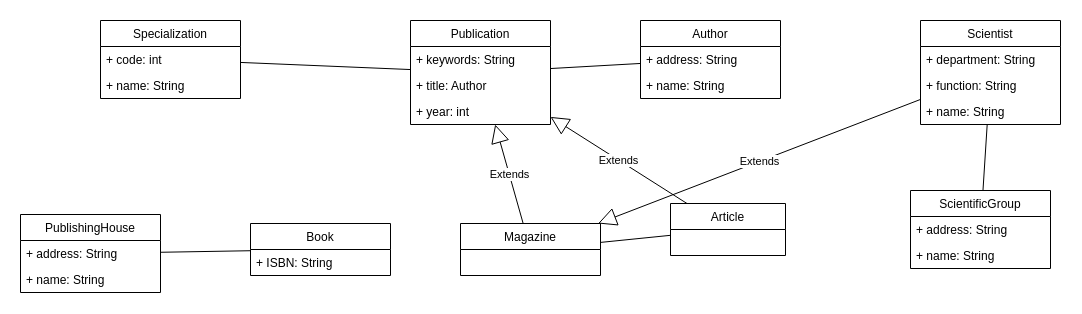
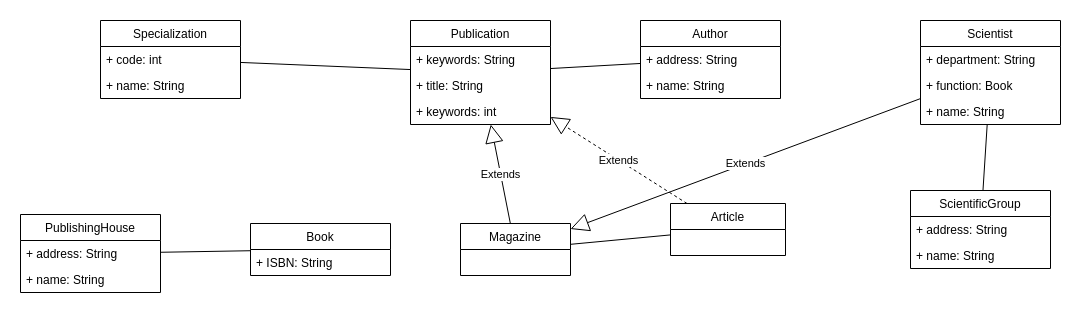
node "+ title: Author": label "+ title: Author" -> "+ title: String"
node "+ function: String": label "+ function: String" -> "+ function: Book"
node "+ year: int": label "+ year: int" -> "+ keywords: int"
edge "Article" -> "Publication": style solid -> dashed
node "Magazine": size 140x52 -> 110x52
